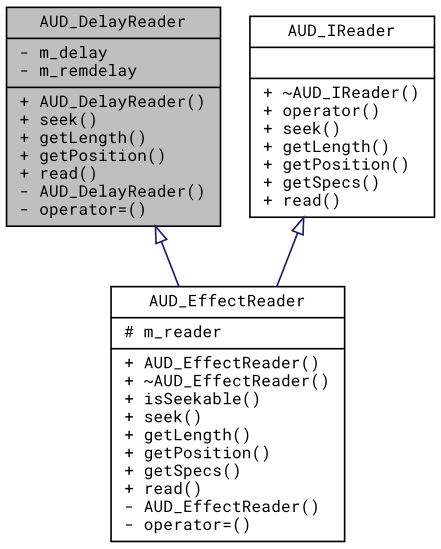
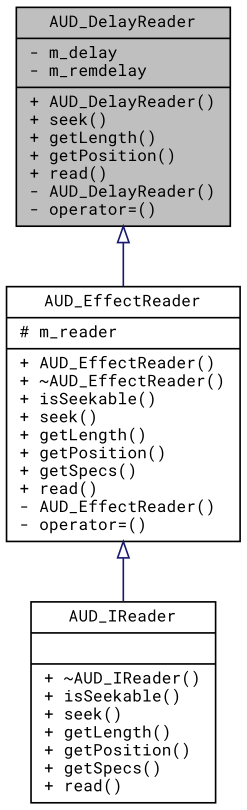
node "AUD_IReader": text "+ operator()" -> "+ isSeekable()"
edge "AUD_EffectReader" -> "AUD_IReader": reversed
